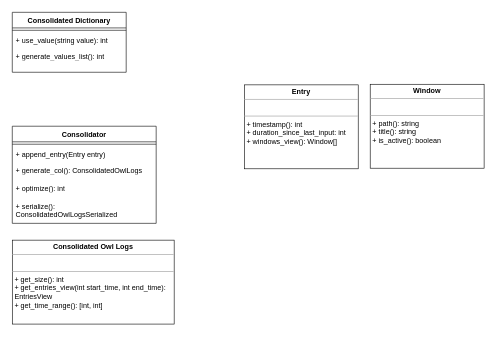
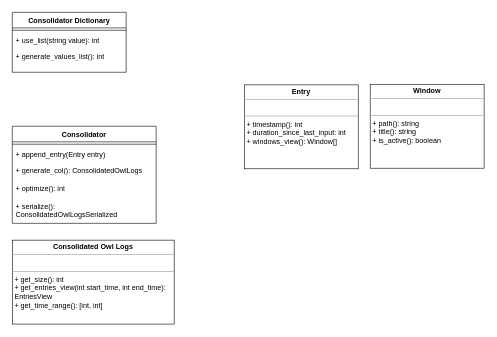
node "Consolidated Dictionary": label "Consolidated Dictionary" -> "Consolidator Dictionary"
node "+ use_value(string value): int": label "+ use_value(string value): int" -> "+ use_list(string value): int"
